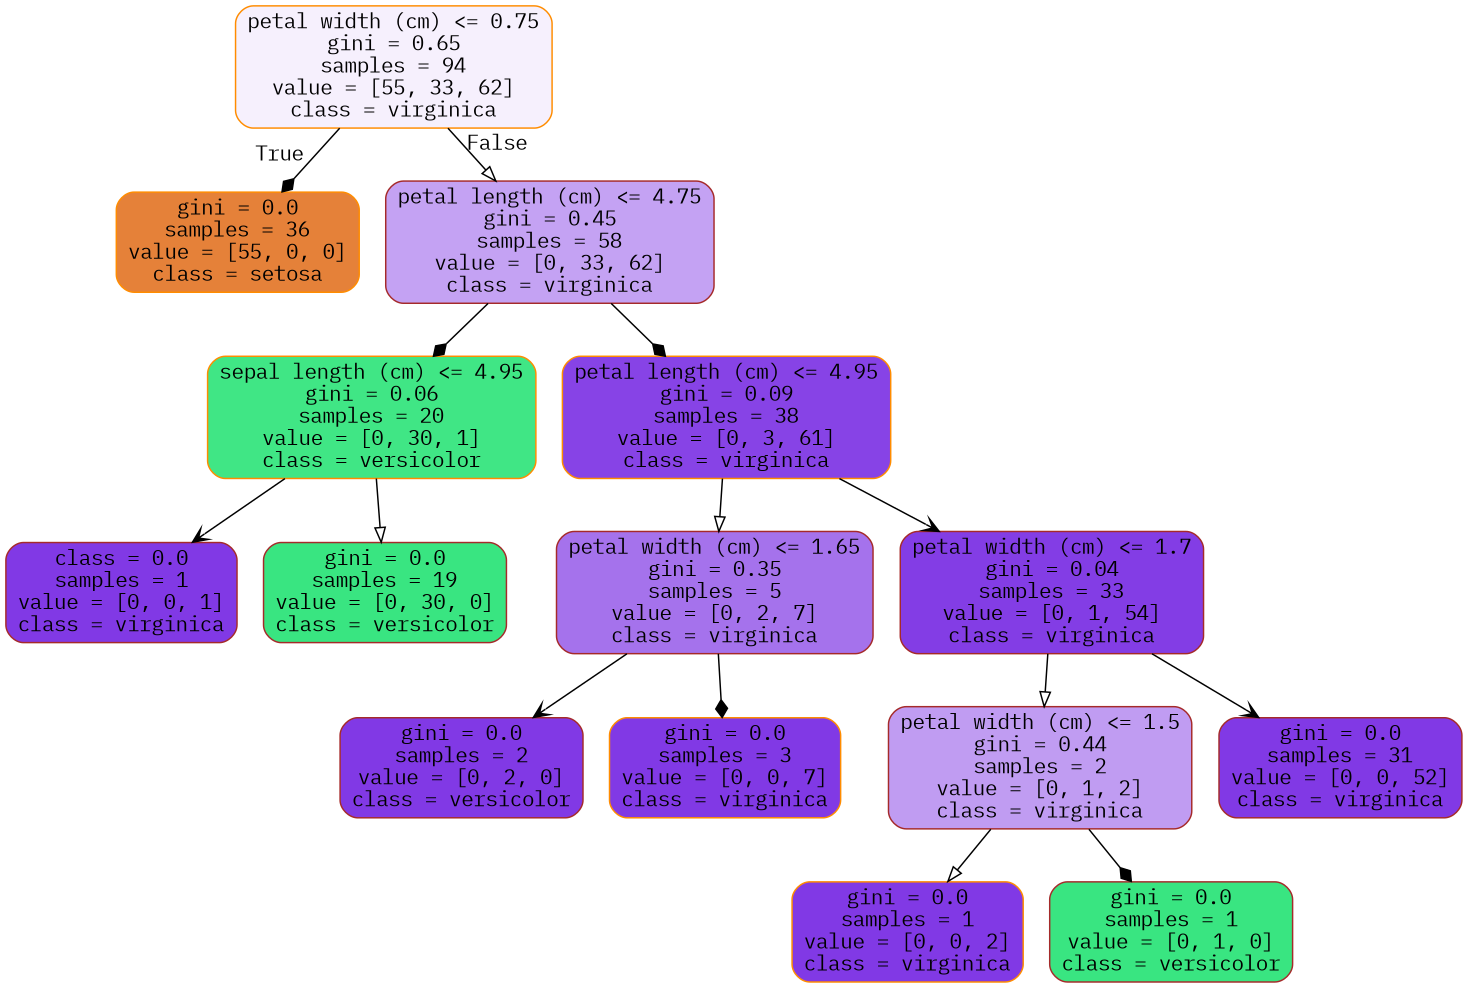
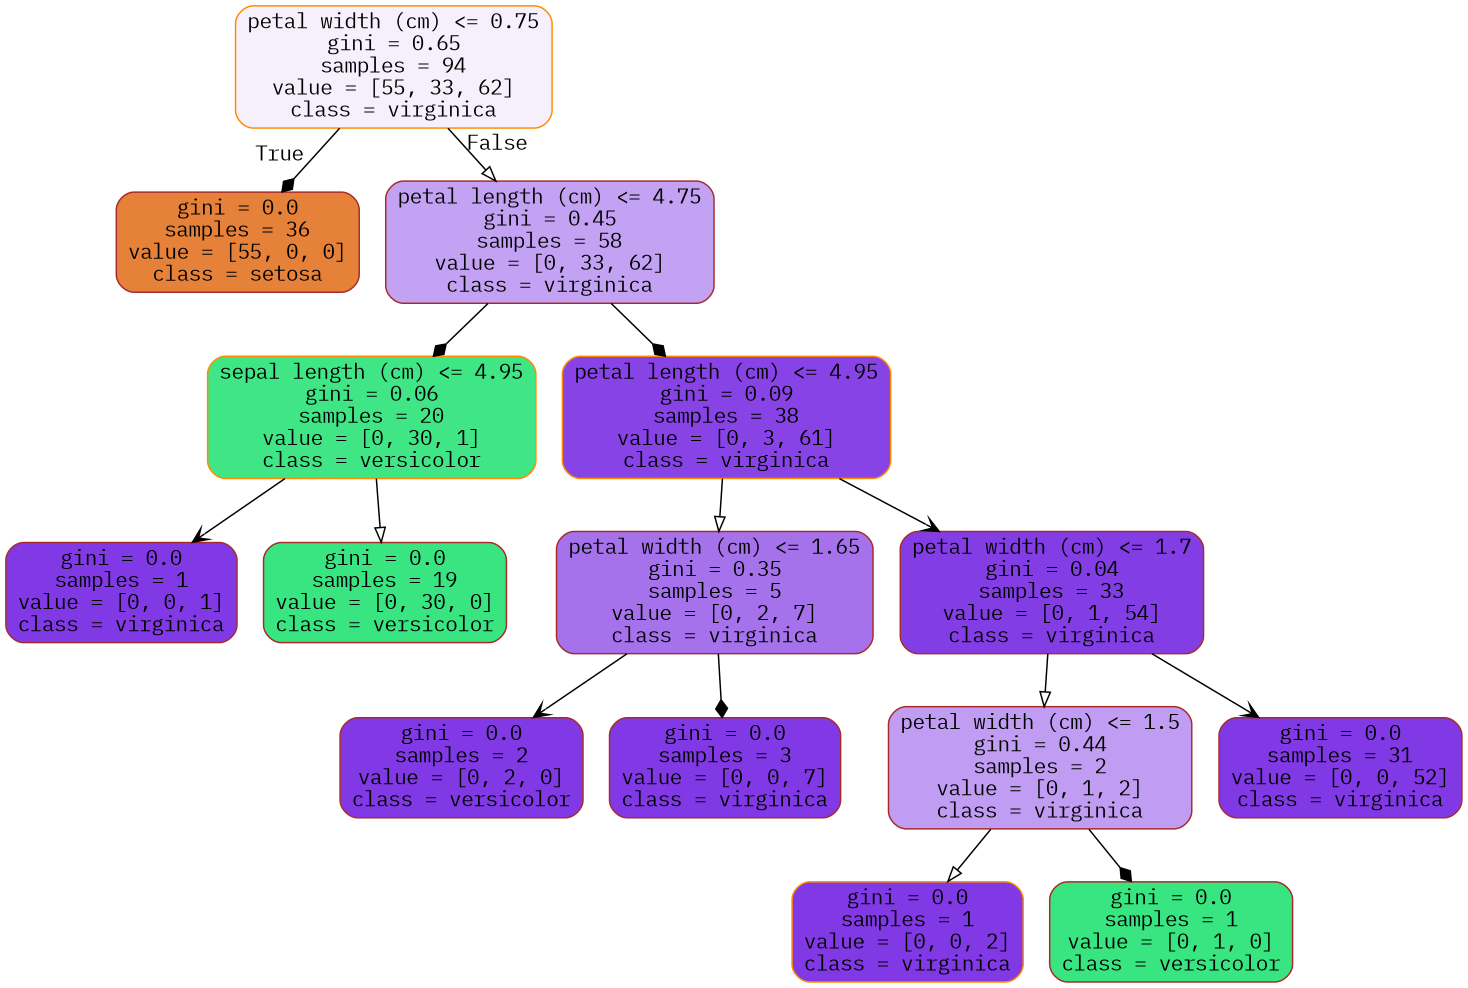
node "gini = 0.0 samples = 36 value = [55, 0, 0] class = setosa": color darkorange -> brown
node "class = 0.0 samples = 1 value = [0, 0, 1] class = virginica": label "class = 0.0 samples = 1 value = [0, 0, 1] class = virginica" -> "gini = 0.0 samples = 1 value = [0, 0, 1] class = virginica"
node "gini = 0.0 samples = 3 value = [0, 0, 7] class = virginica": color darkorange -> brown
